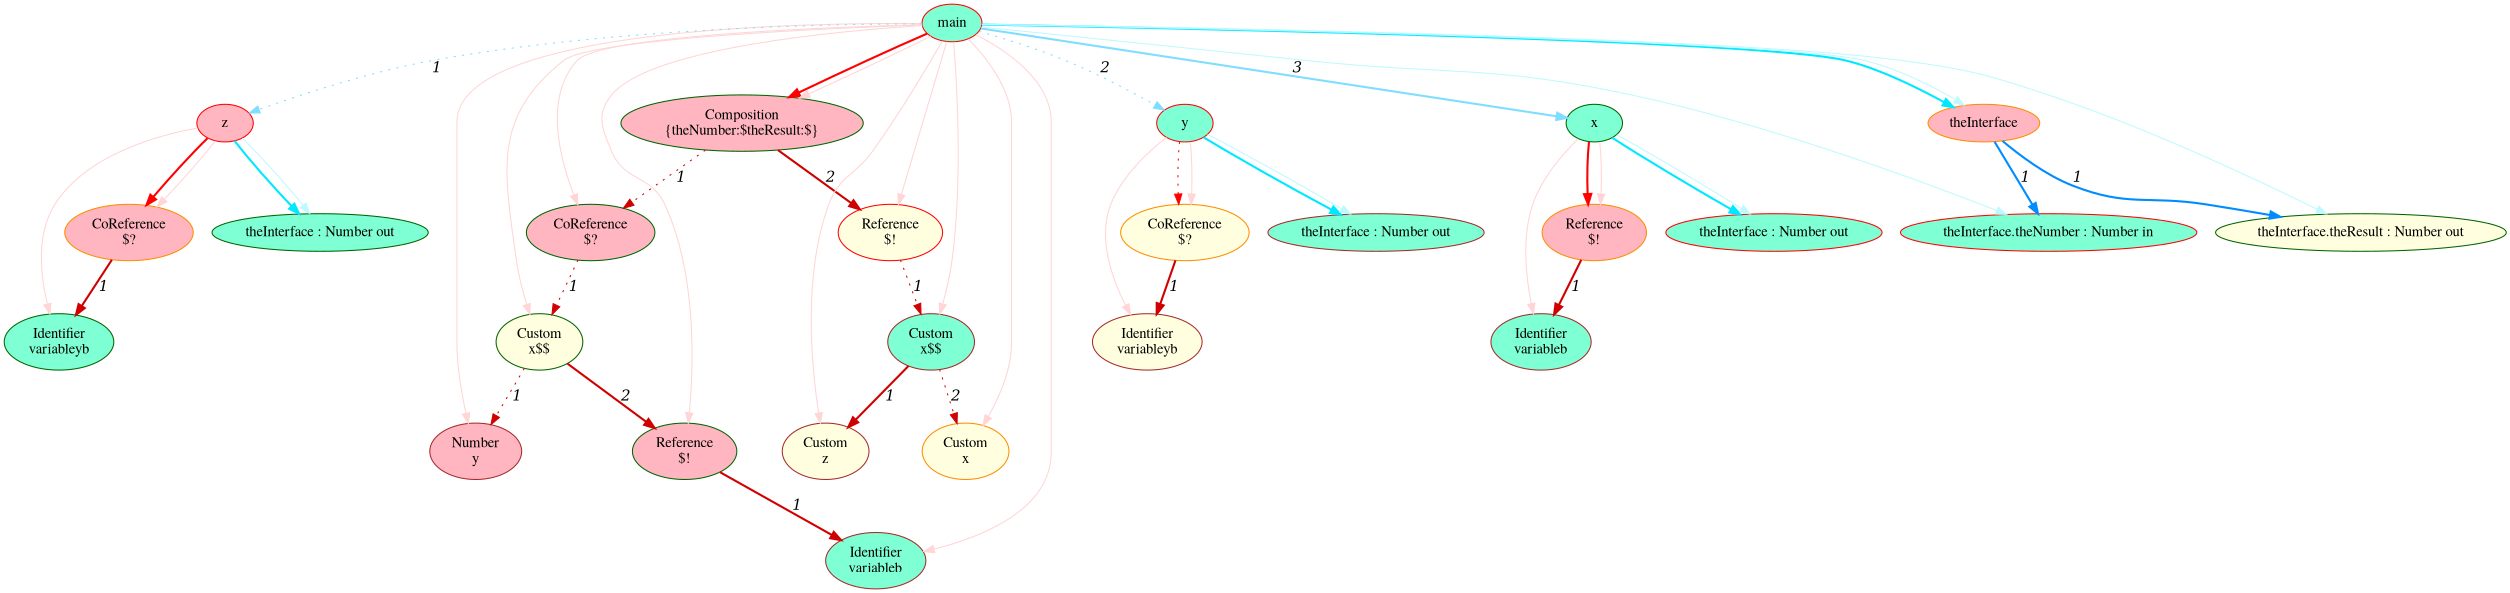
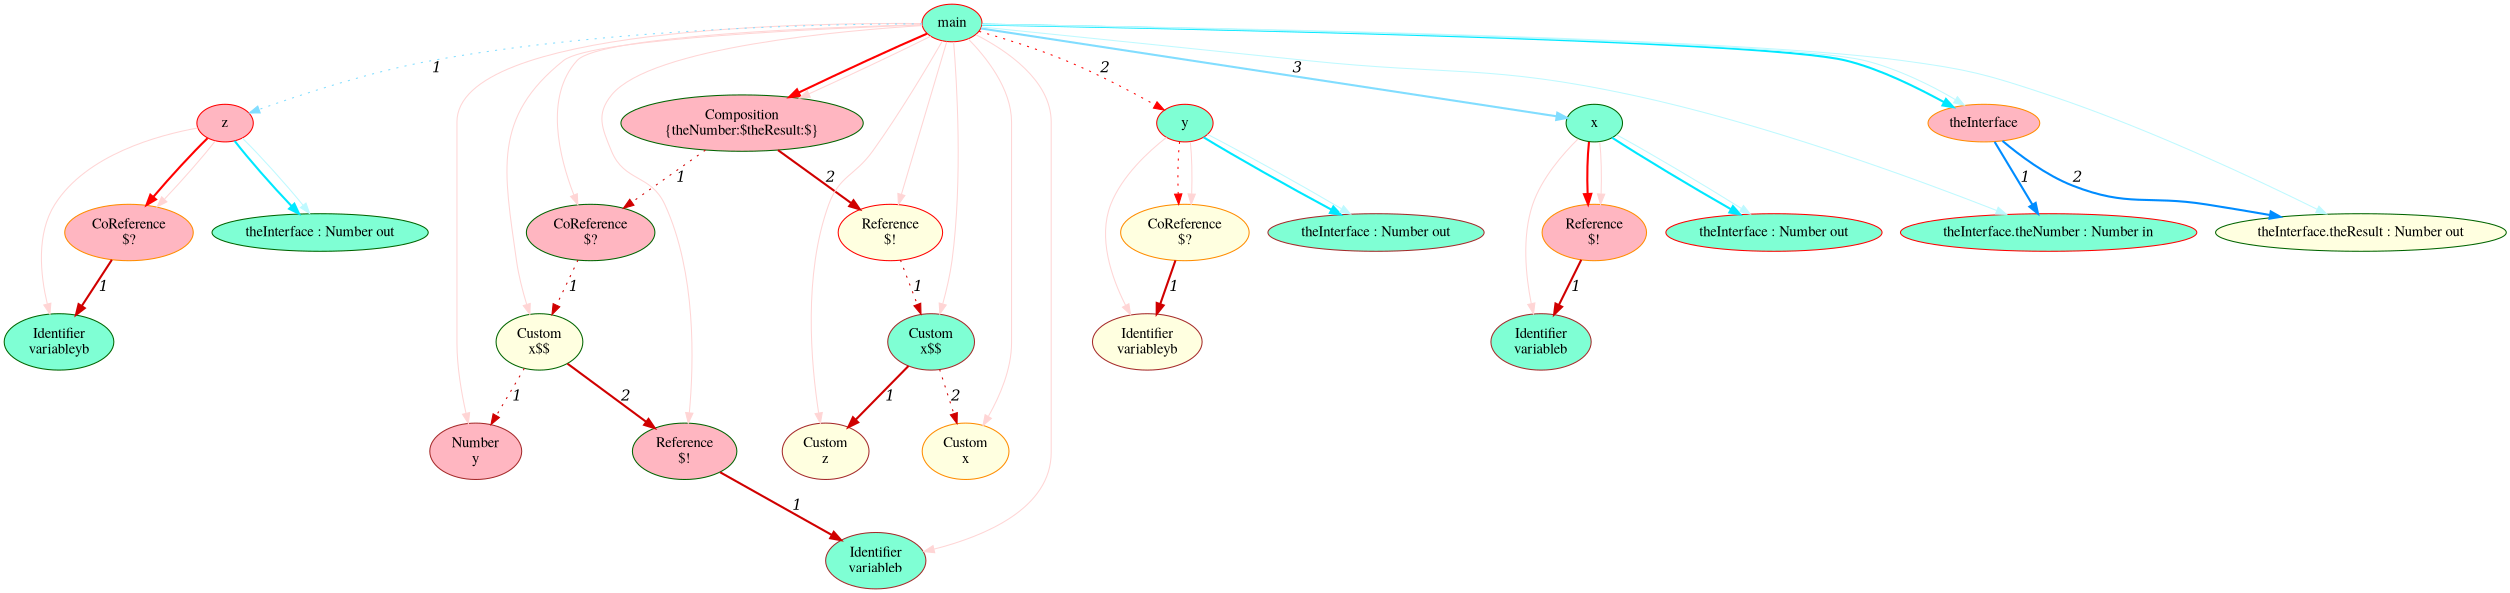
edge "main" -> "y": color #81ddff -> #ff0000
edge "theInterface" -> "theInterface.theResult : Number out": label "1" -> "2"
